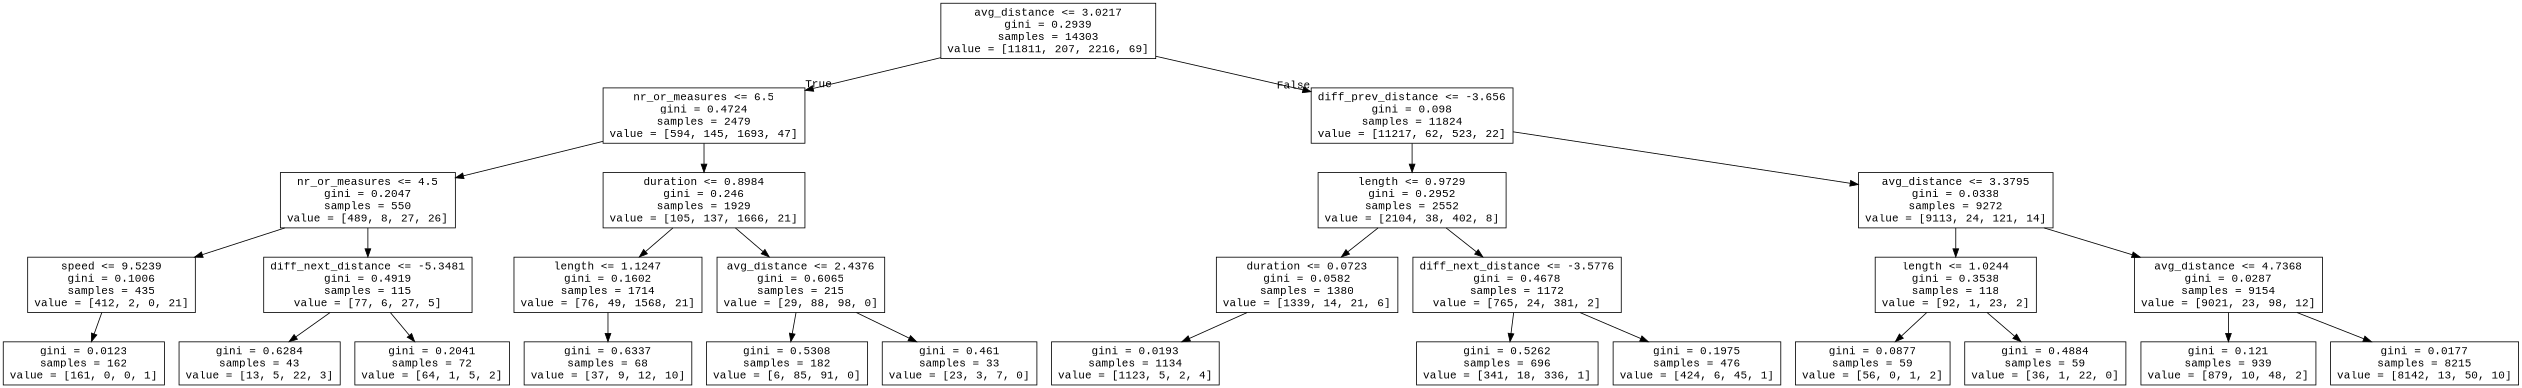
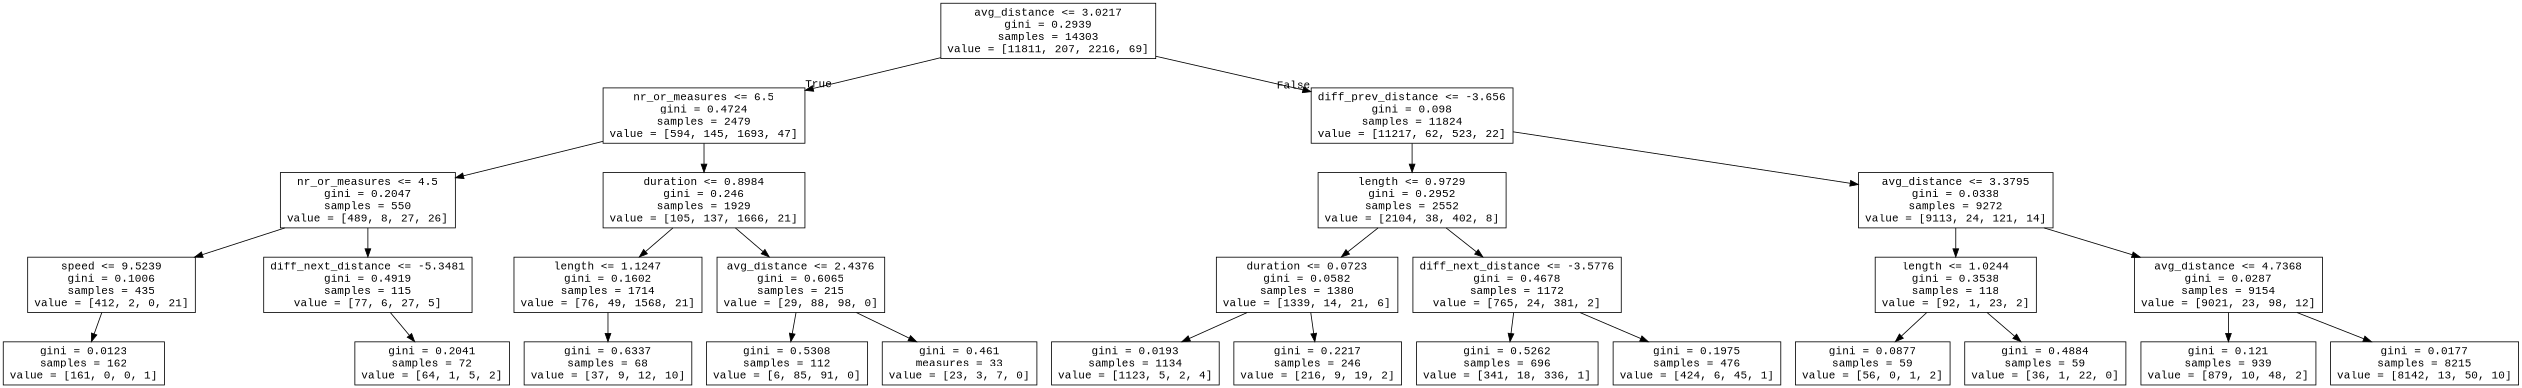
node "gini = 0.6284 samples = 43 value = [13, 5, 22, 3]": removed
node "gini = 0.5308 samples = 182 value = [6, 85, 91, 0]": label "gini = 0.5308 samples = 182 value = [6, 85, 91, 0]" -> "gini = 0.5308 samples = 112 value = [6, 85, 91, 0]"
node "gini = 0.461 samples = 33 value = [23, 3, 7, 0]": label "gini = 0.461 samples = 33 value = [23, 3, 7, 0]" -> "gini = 0.461 measures = 33 value = [23, 3, 7, 0]"
node "gini = 0.2217 samples = 246 value = [216, 9, 19, 2]": added
